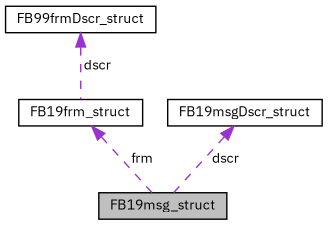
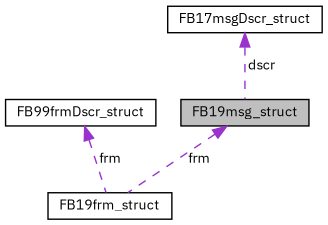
edge "FB19frm_struct" -> "FB99frmDscr_struct": label " dscr" -> " frm"
node "FB19msgDscr_struct": label "FB19msgDscr_struct" -> "FB17msgDscr_struct"
edge "FB19msg_struct" -> "FB19frm_struct": reversed
